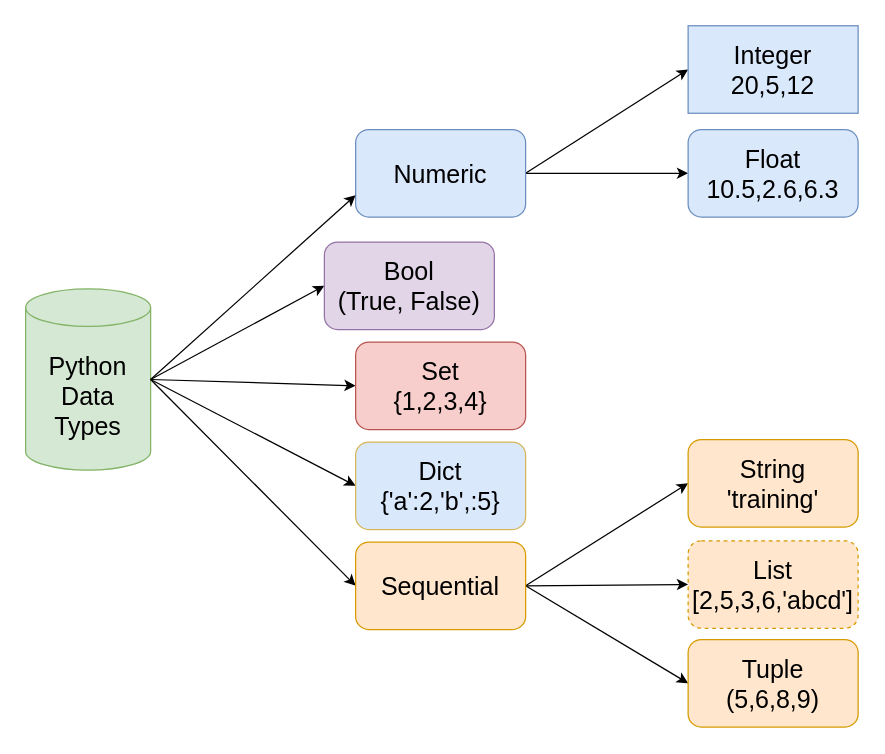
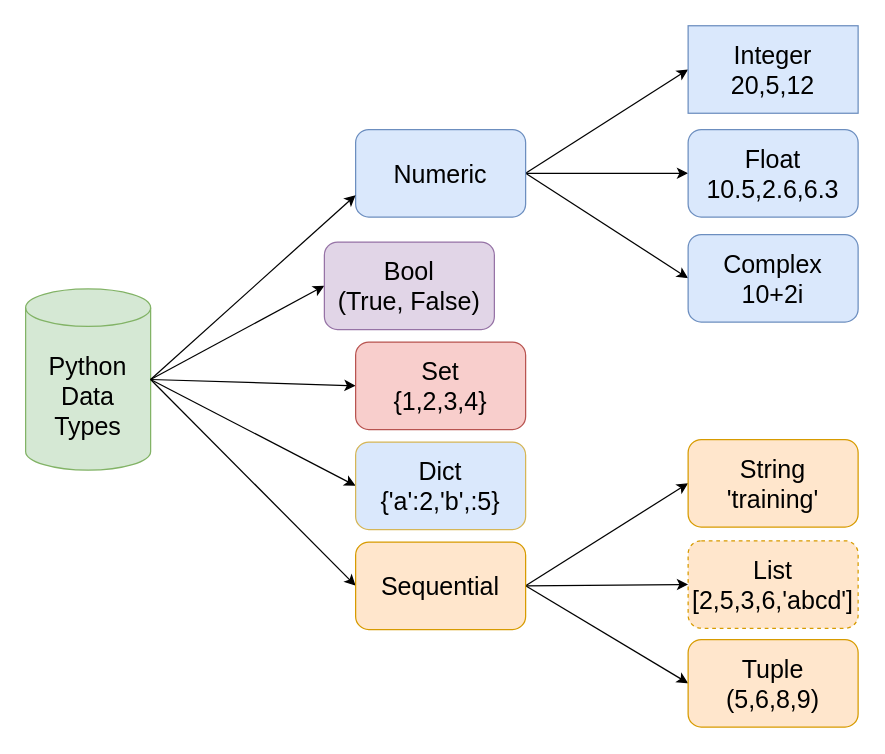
edge "Numeric" -> "Complex 10+2i": added
node "Complex 10+2i": added
